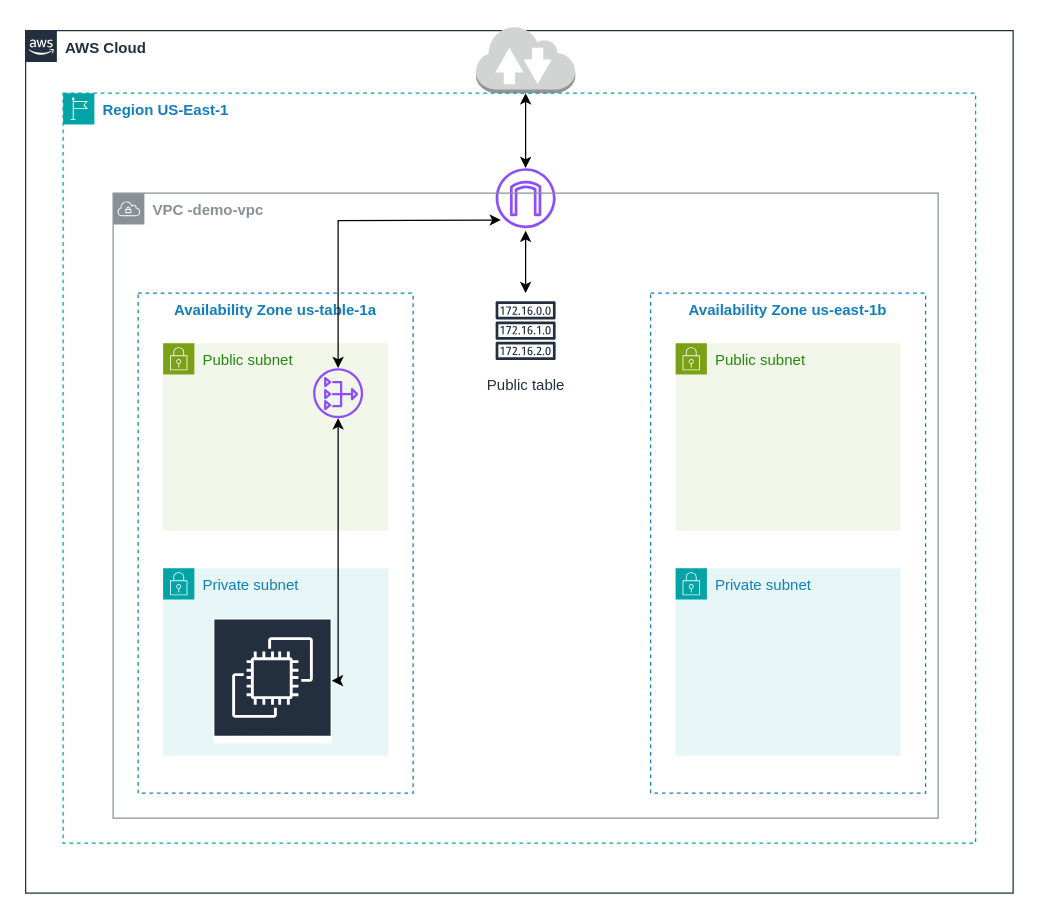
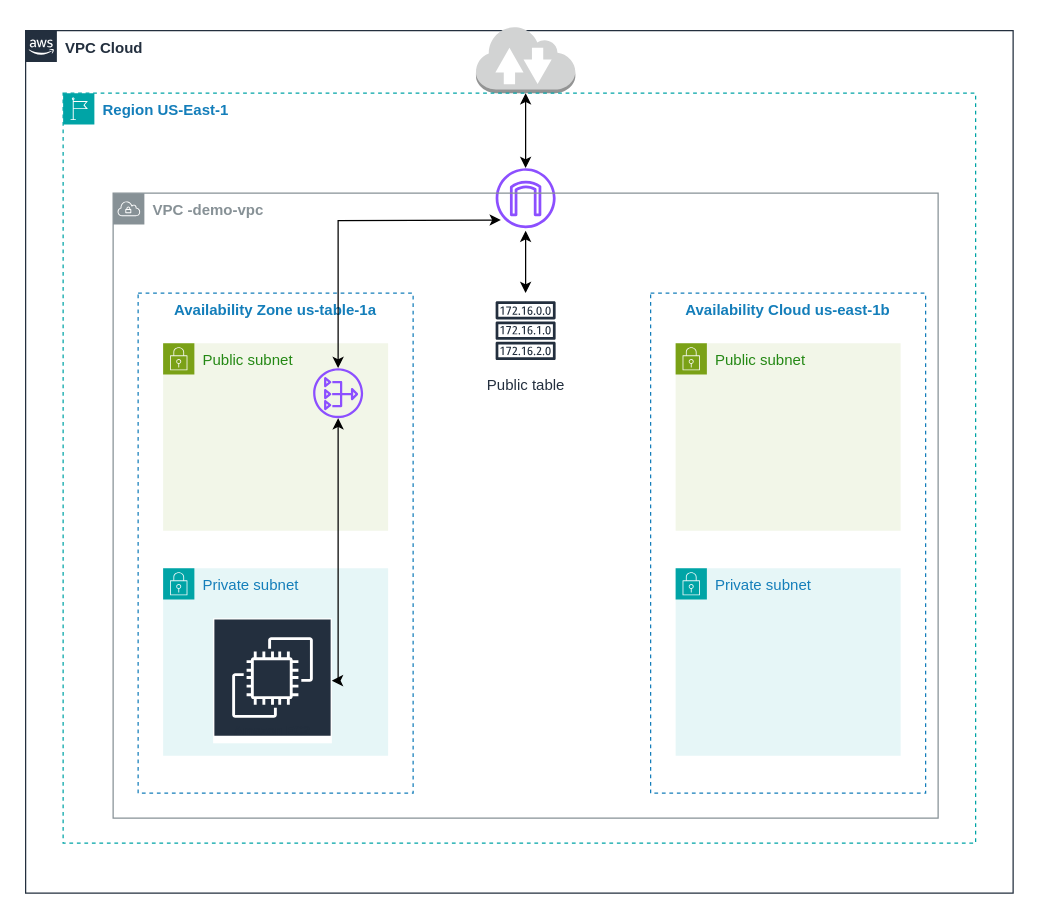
node "AWS Cloud": label "AWS Cloud" -> "VPC Cloud"
node "Availability Zone us-east-1b": label "Availability Zone us-east-1b" -> "Availability Cloud us-east-1b"
